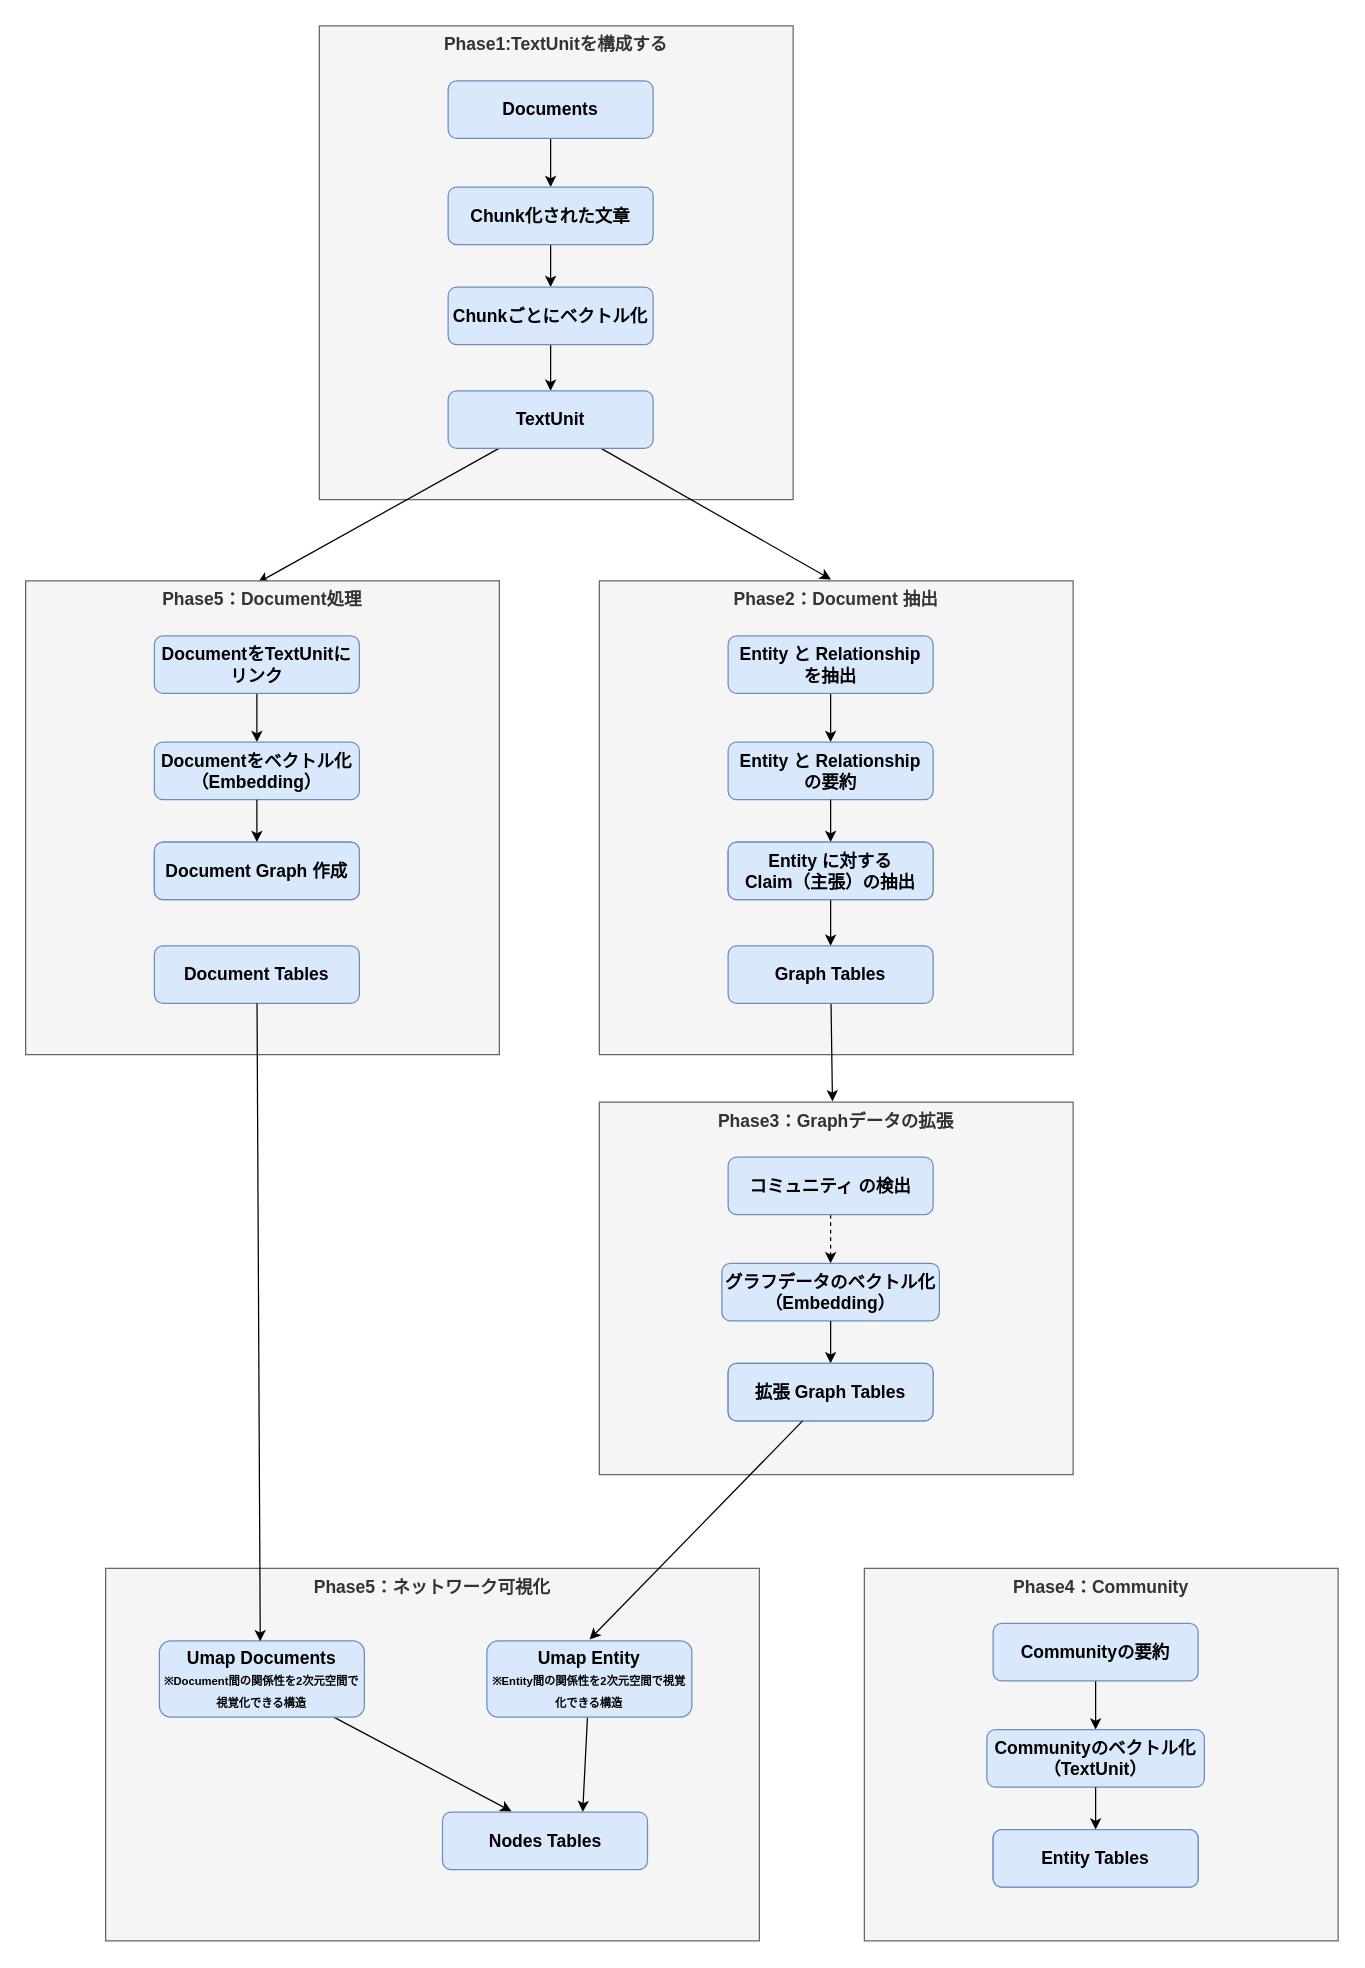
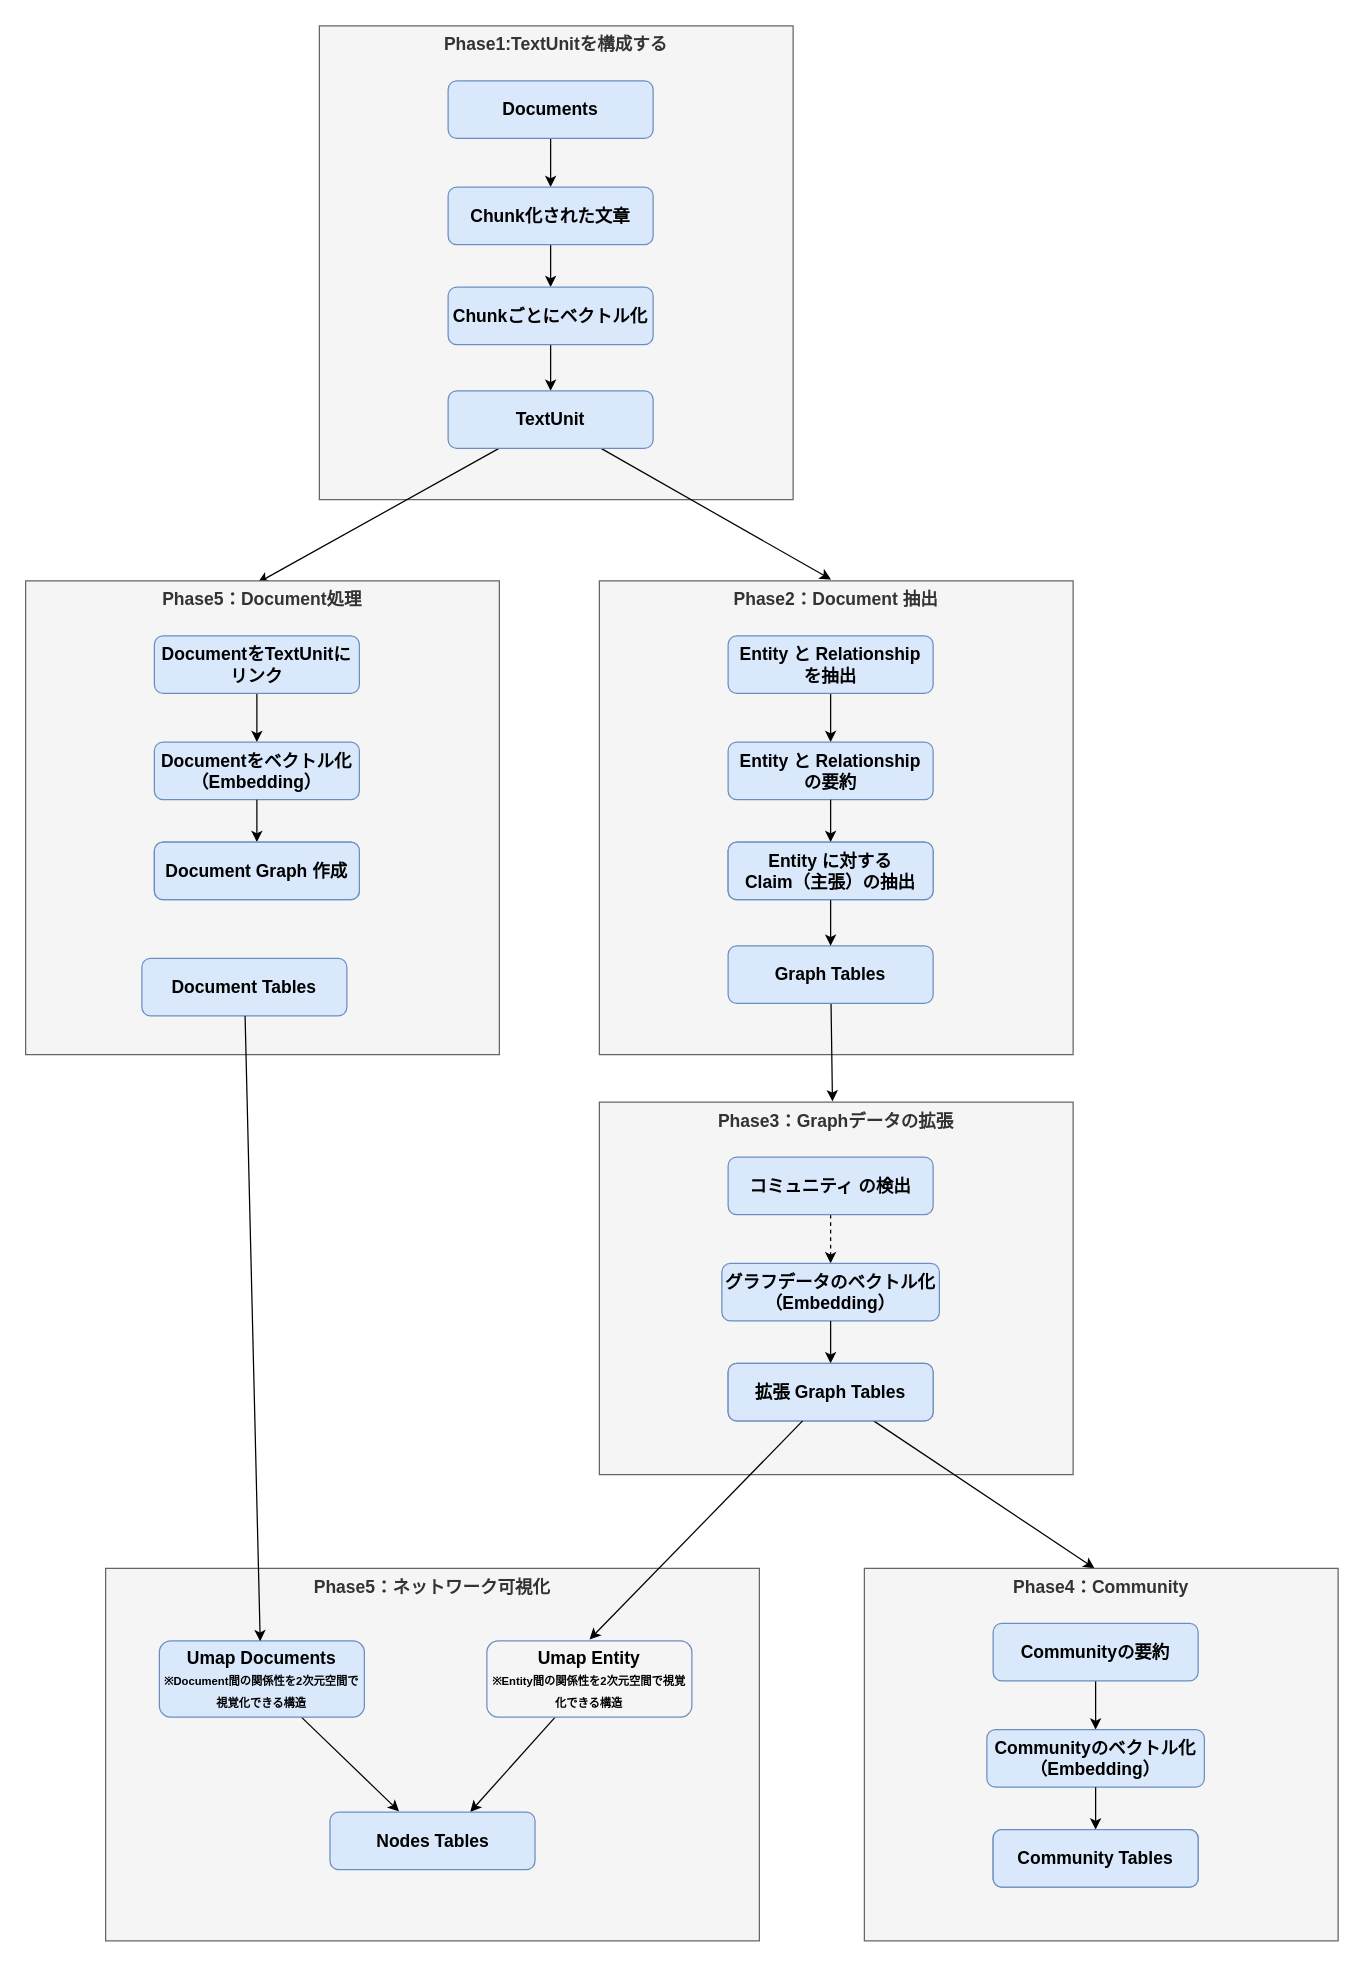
node "Document Tables": moved (257, 974) -> (244, 987)
edge "拡張 Graph Tables" -> "Phase4：Community": added
node "Umap Entity ※Entity間の関係性を2次元空間で視覚化できる構造": fillcolor #dae8fc -> #f5f5f5
node "Communityのベクトル化（TextUnit）": label "Communityのベクトル化（TextUnit）" -> "Communityのベクトル化（Embedding）"
node "Nodes Tables": moved (545, 1841) -> (433, 1841)
node "Entity Tables": label "Entity Tables" -> "Community Tables"
